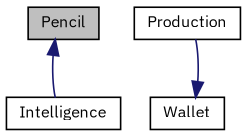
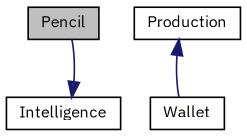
edge "Production" -> "Wallet": reversed
edge "Intelligence" -> "Pencil": reversed
